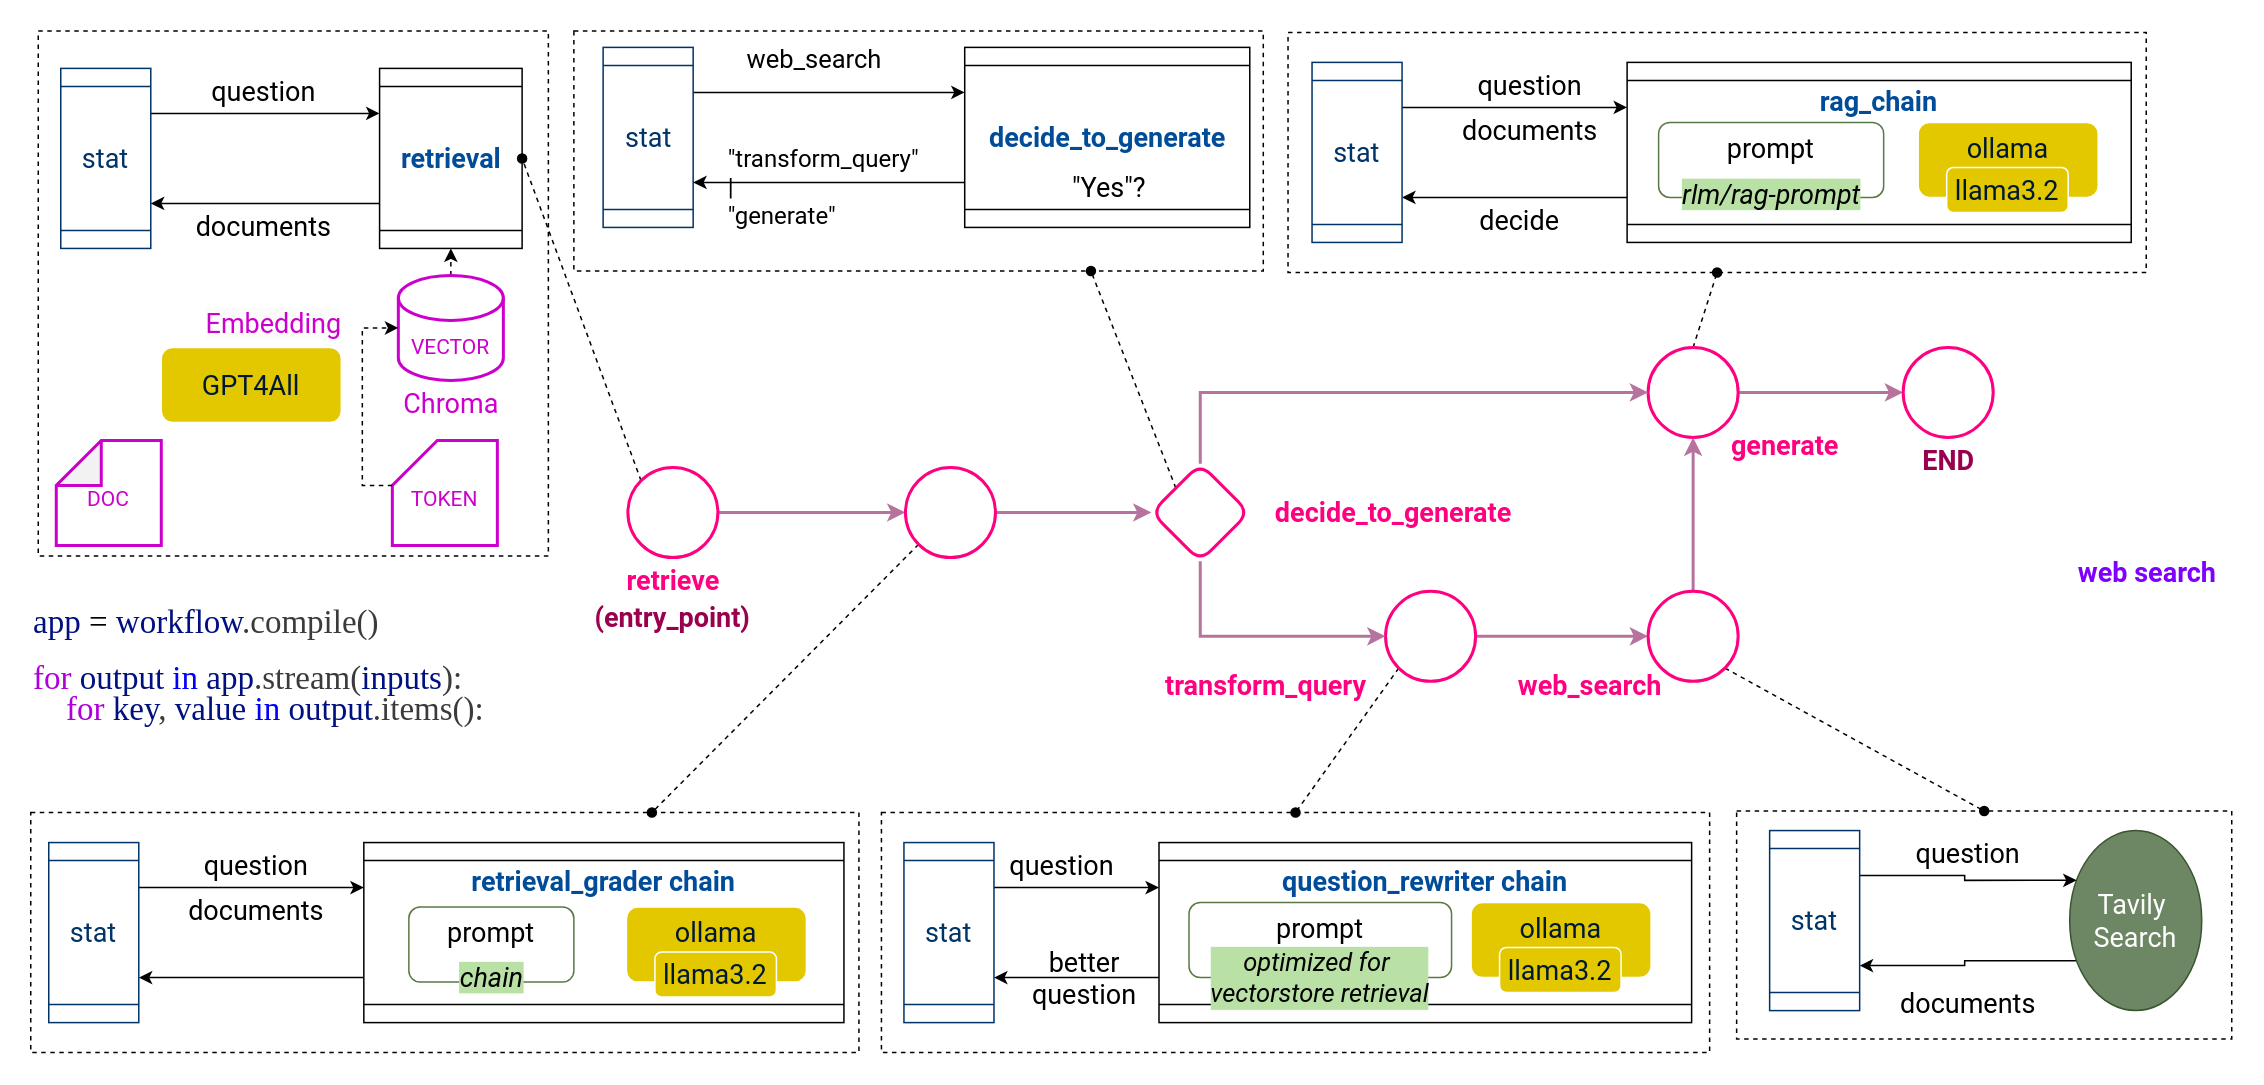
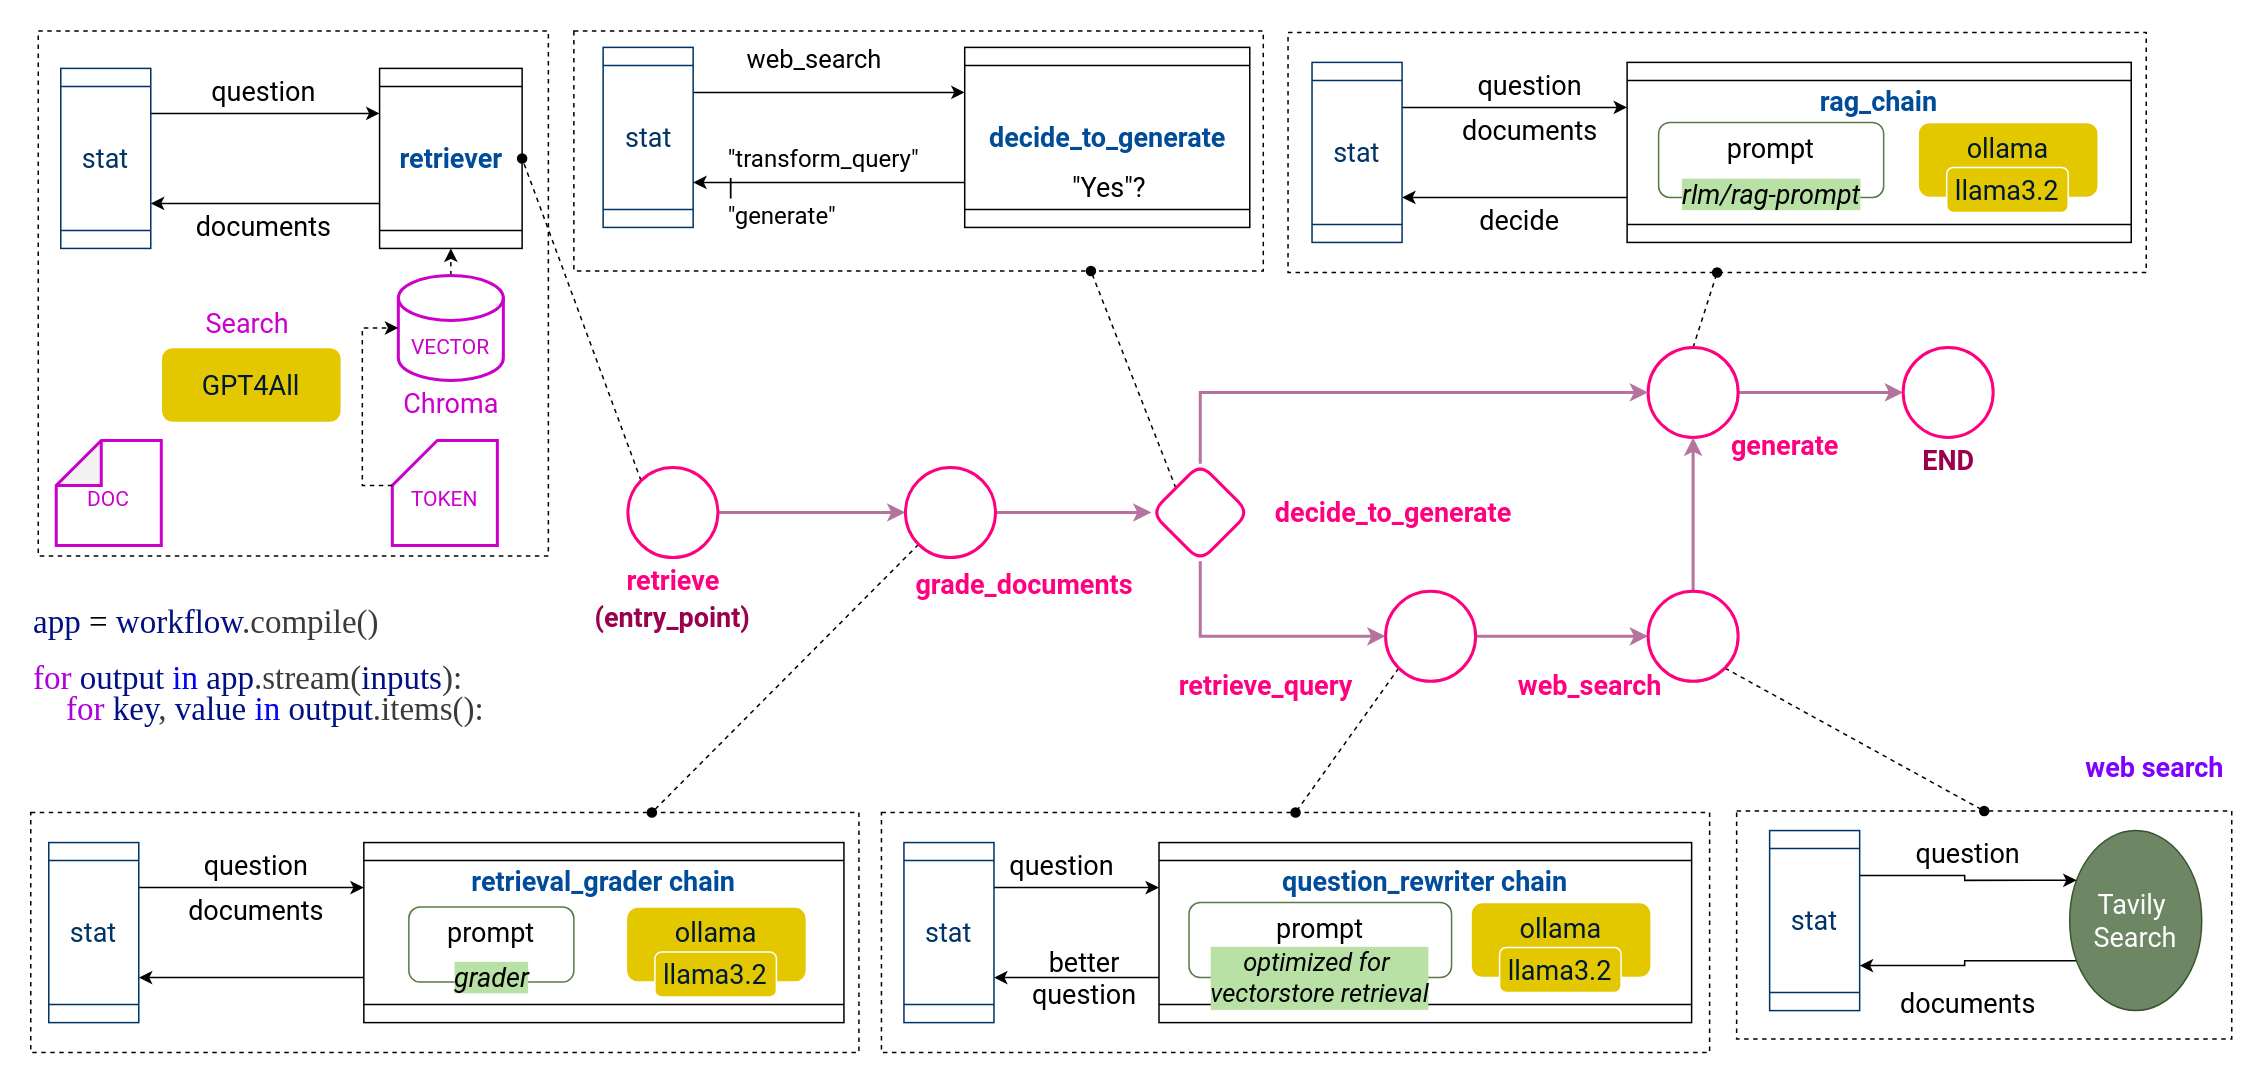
node "retrieval": label "retrieval" -> "retriever"
node "Embedding": label "Embedding" -> "Search"
node "web search": moved (2135, 572) -> (2143, 767)
node "grade_documents": added
node "transform_query": label "transform_query" -> "retrieve_query"
node "chain": label "chain" -> "grader"
